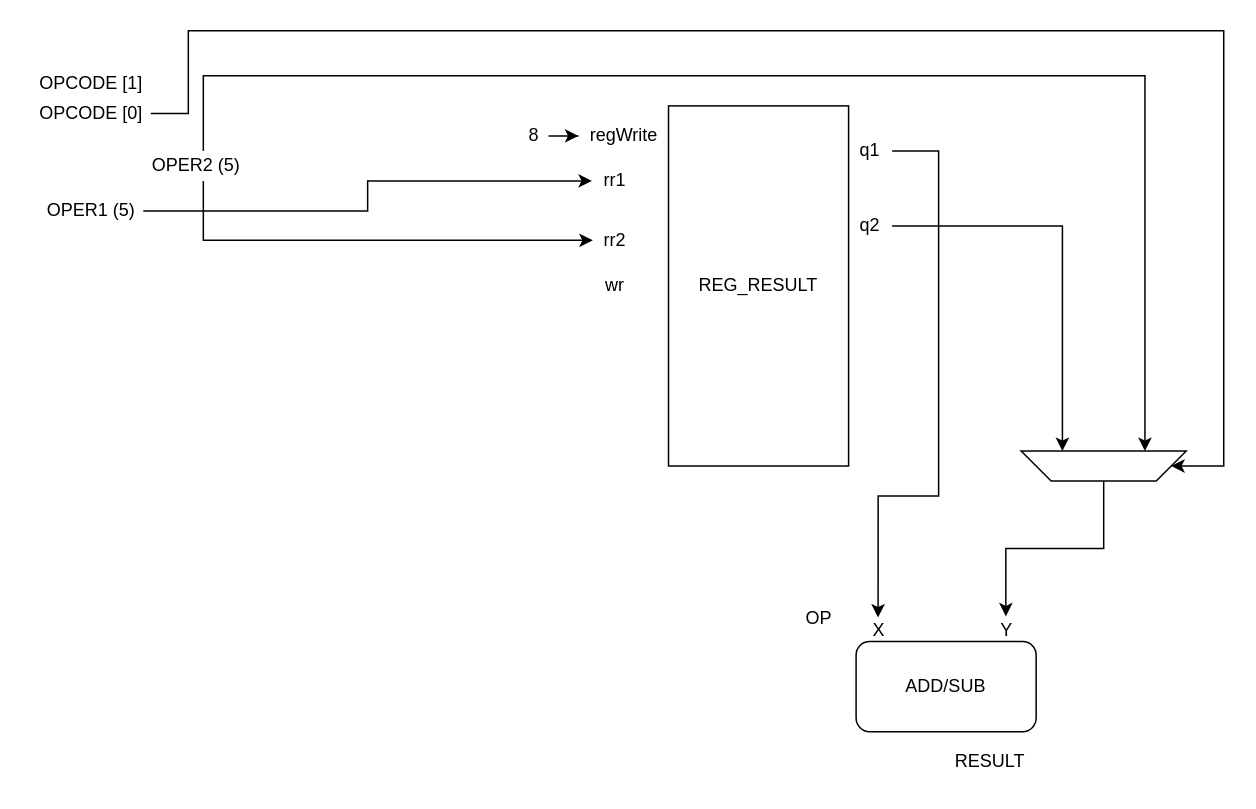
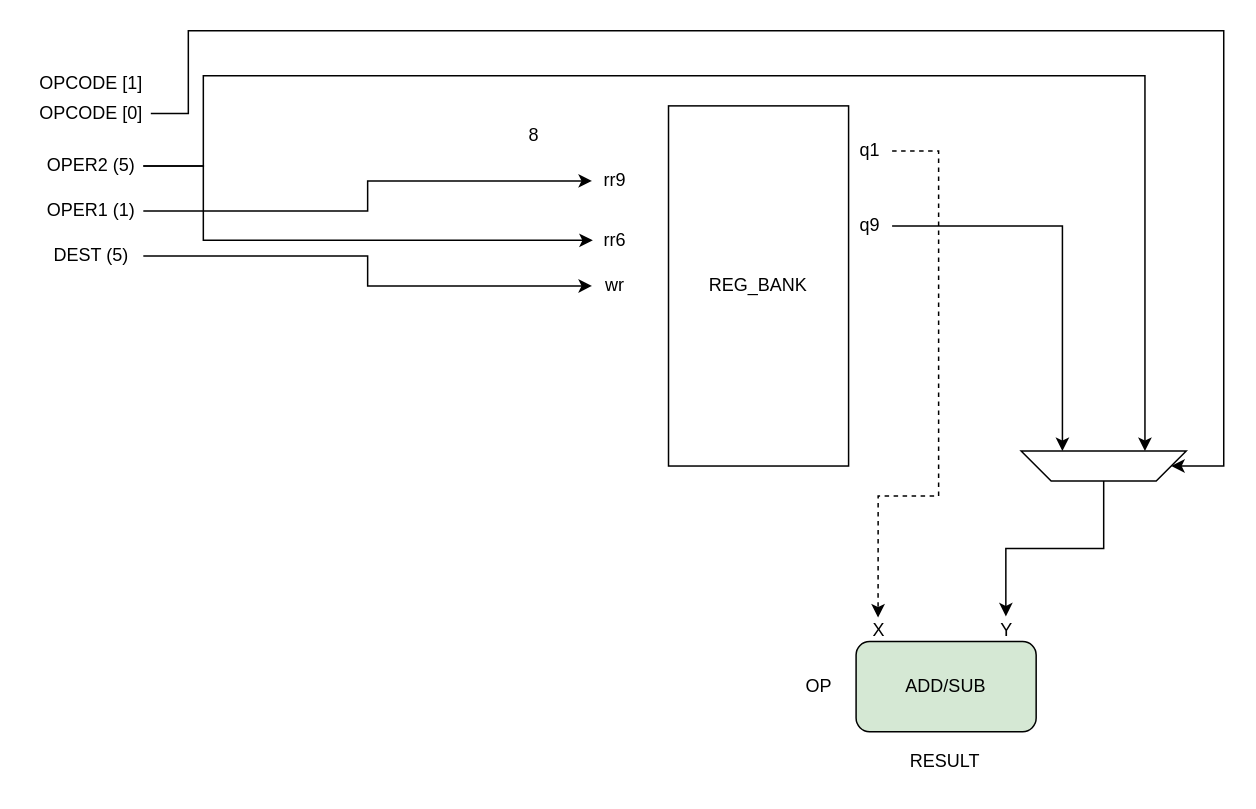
edge "8" -> "regWrite": removed
node "regWrite": removed
node "OPER2 (5)": moved (196, 166) -> (91, 166)
node "rr1": label "rr1" -> "rr9"
node "OPER1 (5)": label "OPER1 (5)" -> "OPER1 (1)"
node "q2": label "q2" -> "q9"
node "rr2": label "rr2" -> "rr6"
node "DEST (5)": added
edge "DEST (5)" -> "wr": added
node "REG_RESULT": label "REG_RESULT" -> "REG_BANK"
edge "q1" -> "X": style solid -> dashed
node "OP": moved (818, 619) -> (818, 686)
node "ADD/SUB": fillcolor #ffffff -> #d5e8d4
node "RESULT": moved (989, 761) -> (944, 761)
